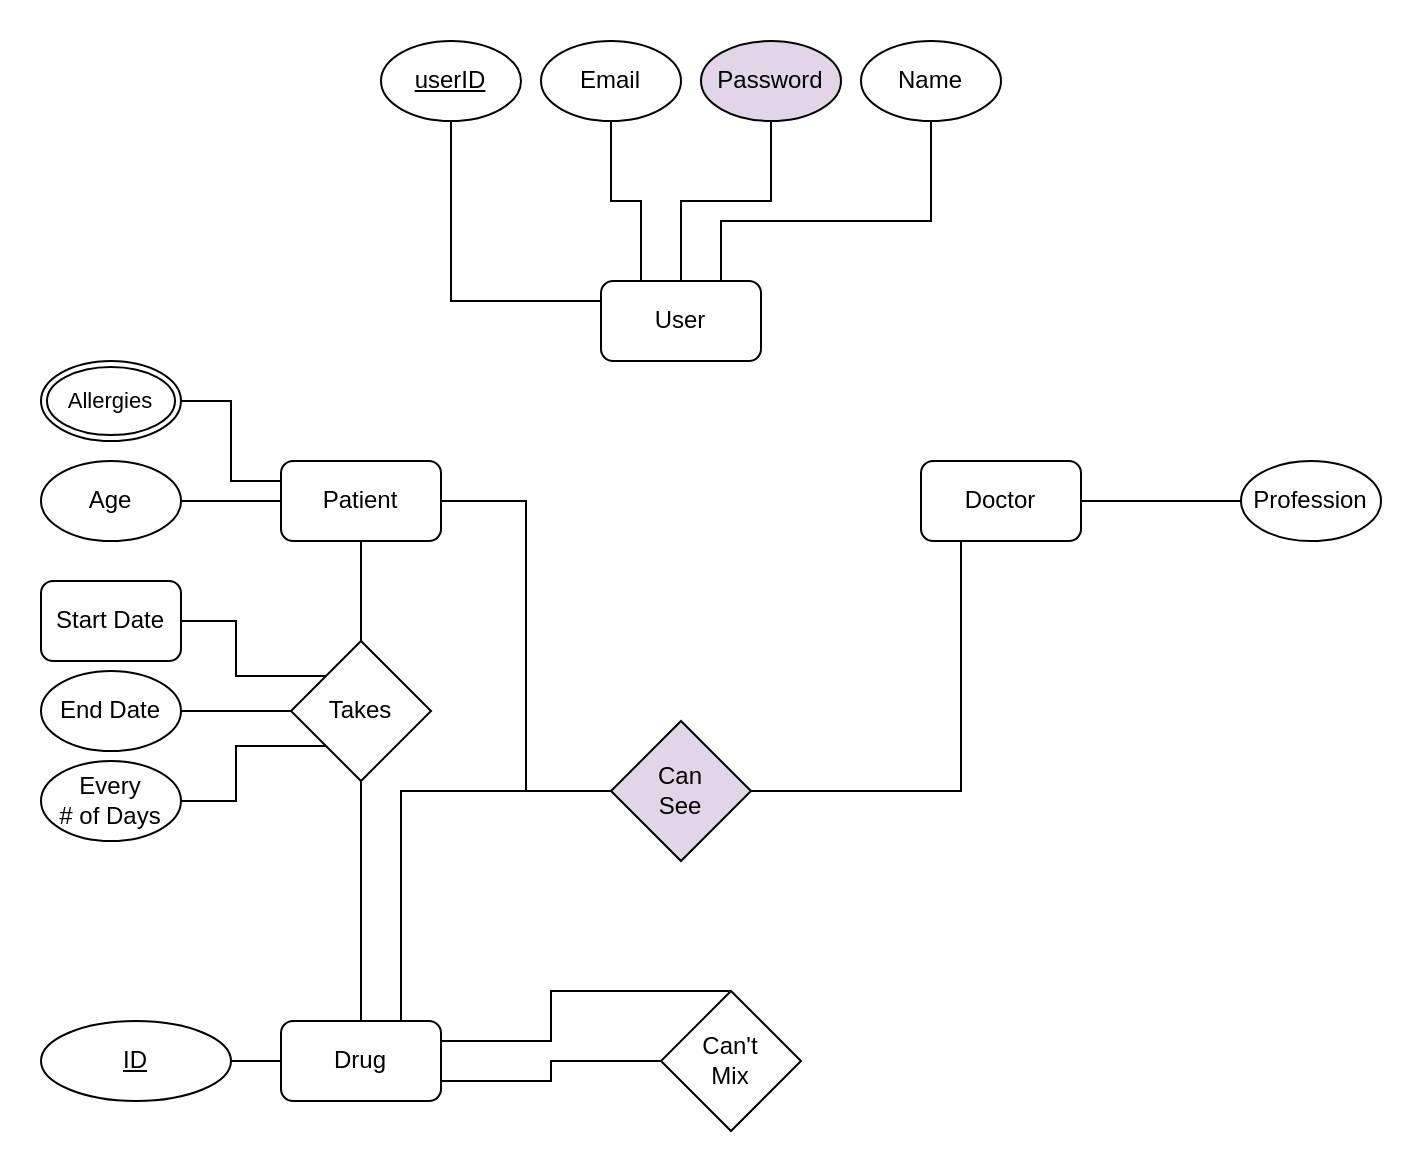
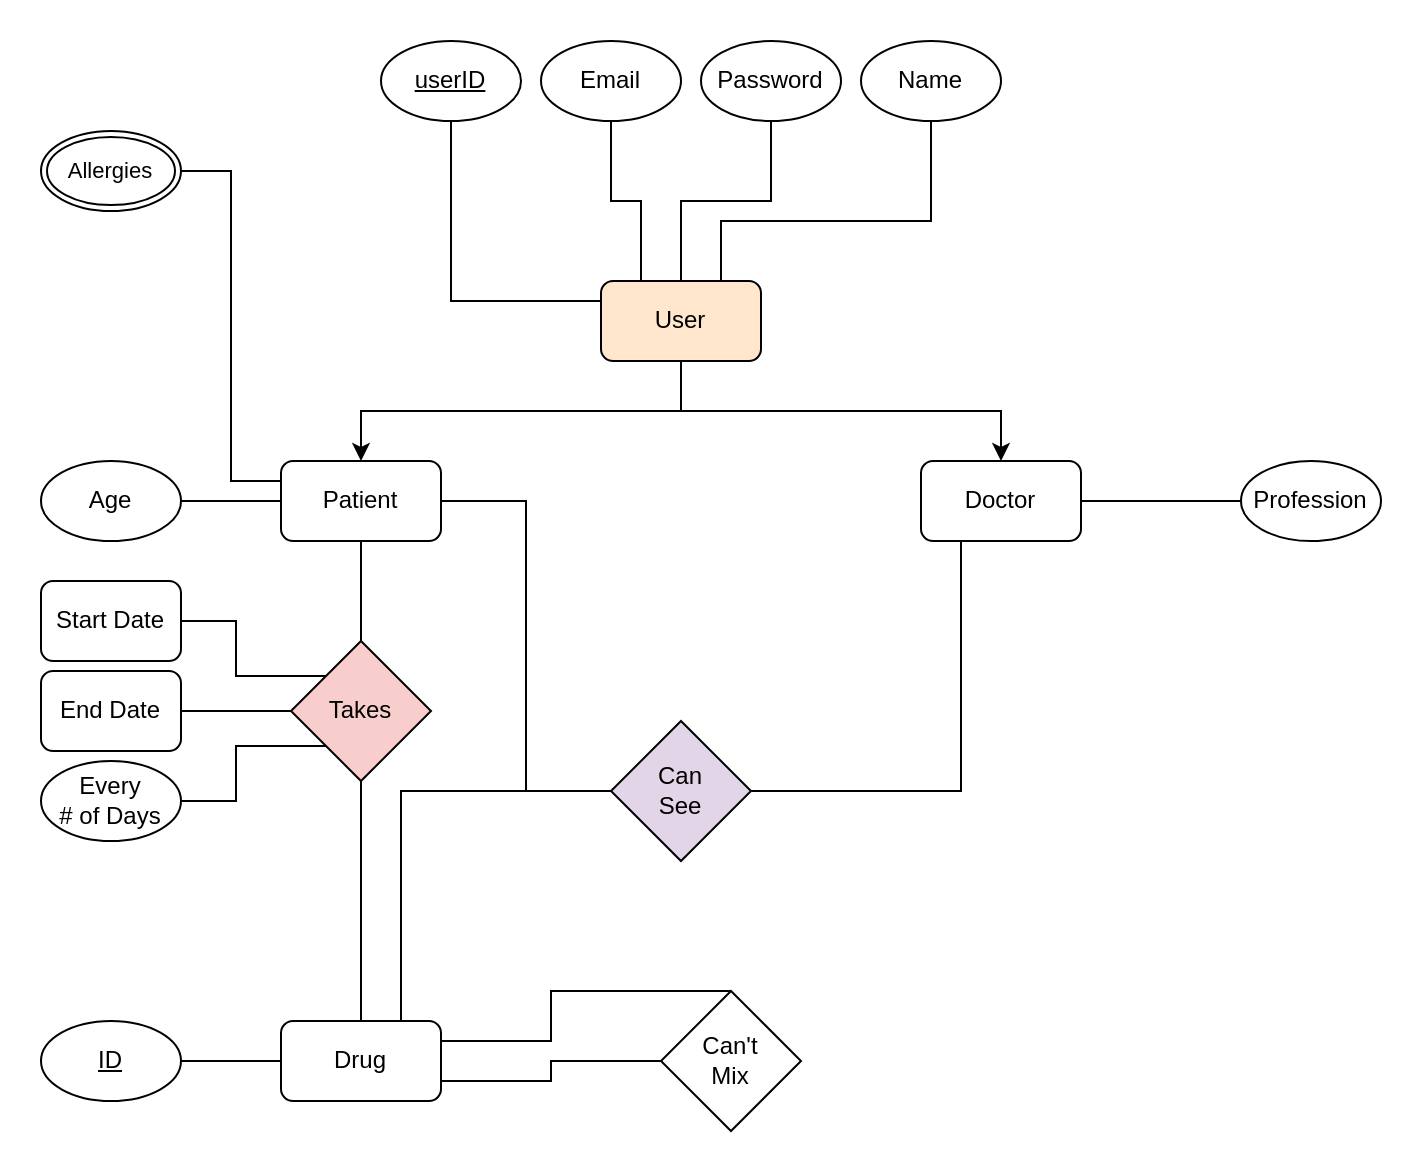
node "Password": fillcolor #e1d5e7 -> #ffffff
node "User": fillcolor #ffffff -> #ffe6cc
node "Allergies": moved (111, 401) -> (111, 171)
edge "User" -> "Patient": added
edge "User" -> "Doctor": added
node "End Date": shape ellipse -> rounded rectangle
node "Takes": fillcolor #ffffff -> #f8cecc
node "ID": size 190x80 -> 140x80
